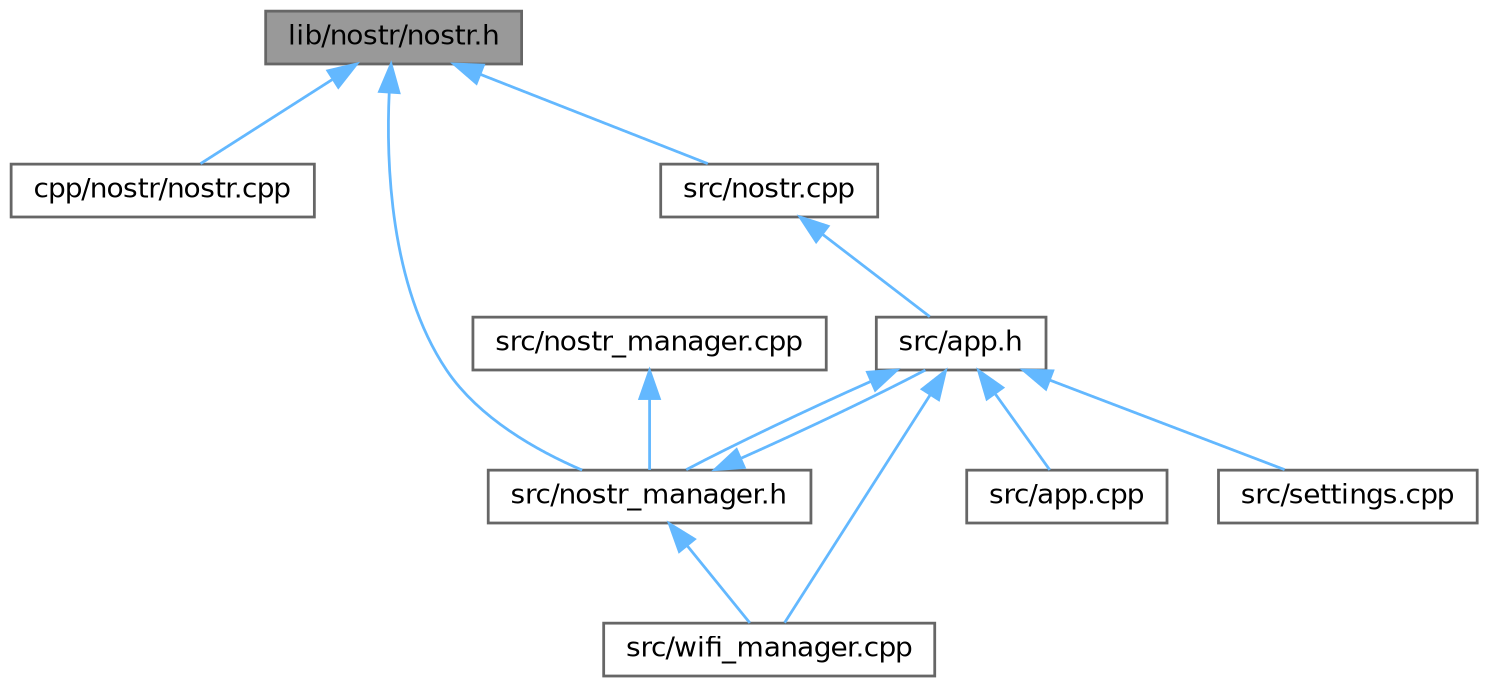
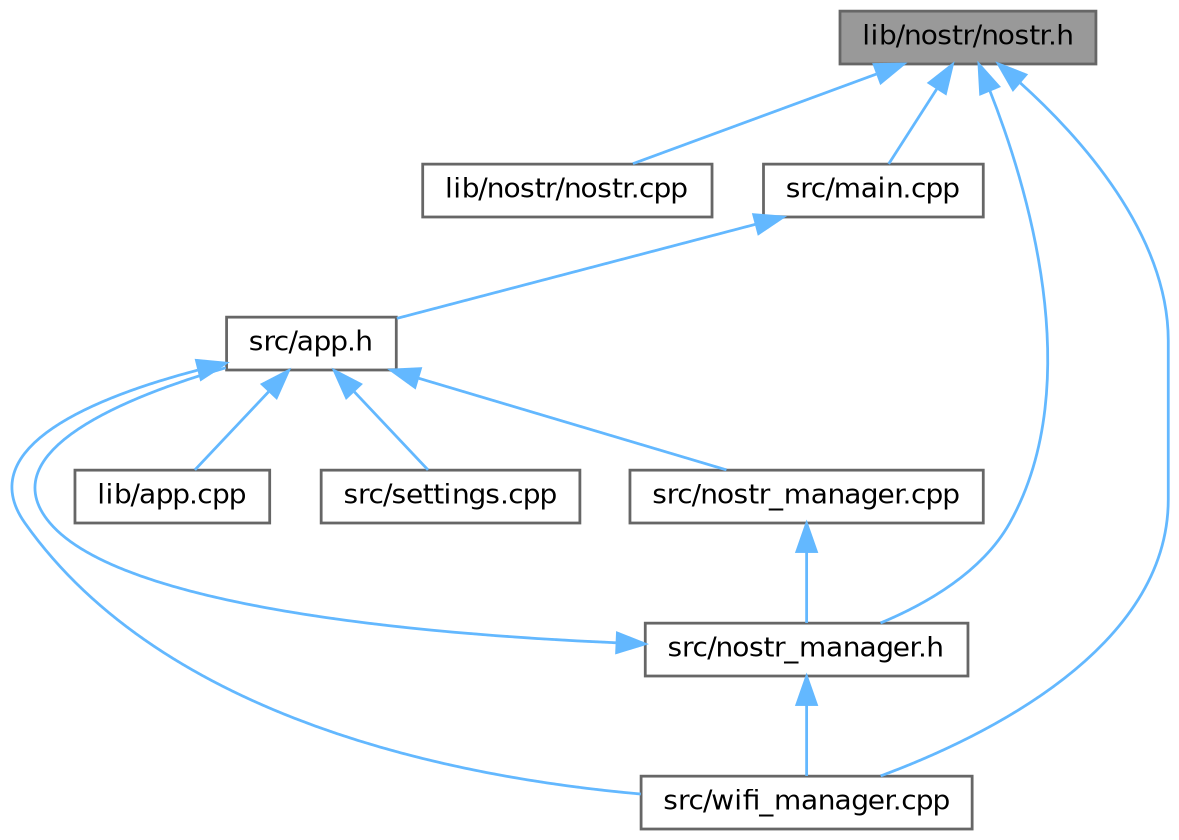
node "cpp/nostr/nostr.cpp": label "cpp/nostr/nostr.cpp" -> "lib/nostr/nostr.cpp"
node "src/nostr.cpp": label "src/nostr.cpp" -> "src/main.cpp"
edge "src/nostr_manager.h" -> "src/app.h": now "src/nostr_manager.cpp" -> "src/app.h"
edge "src/wifi_manager.cpp" -> "lib/nostr/nostr.h": added
node "src/app.cpp": label "src/app.cpp" -> "lib/app.cpp"
